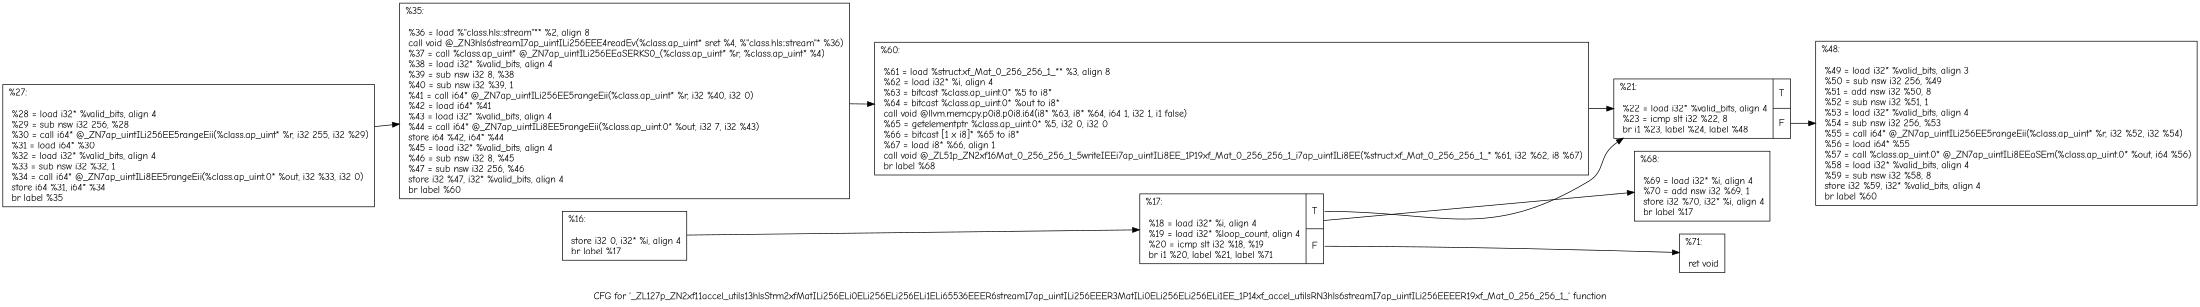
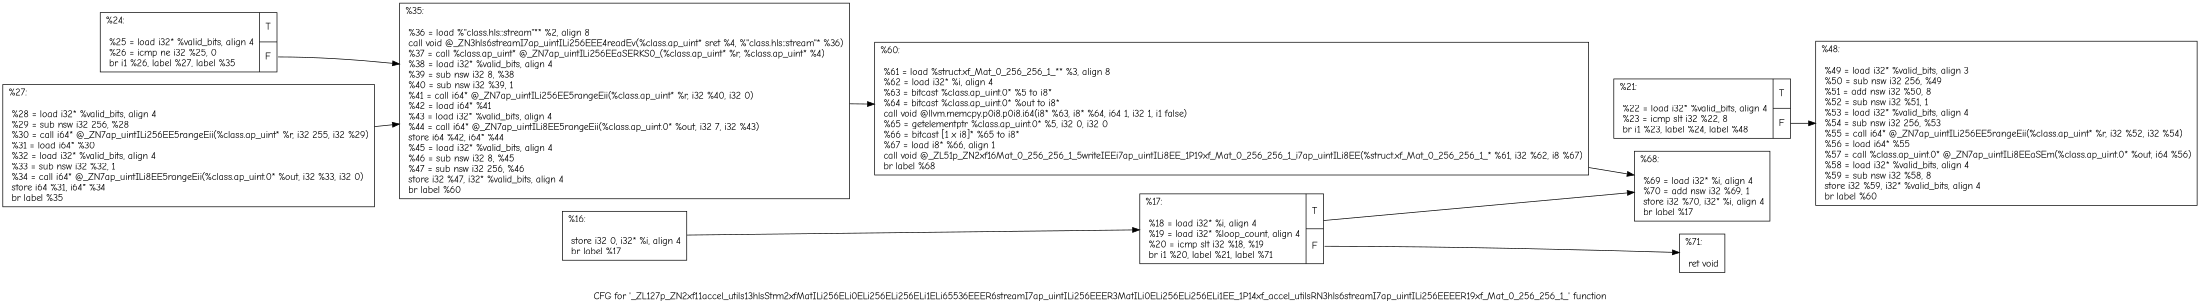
node "%24:": added
edge "%60:" -> "%21:": now "%60:" -> "%68:"
edge "%17:" -> "%21:": removed
